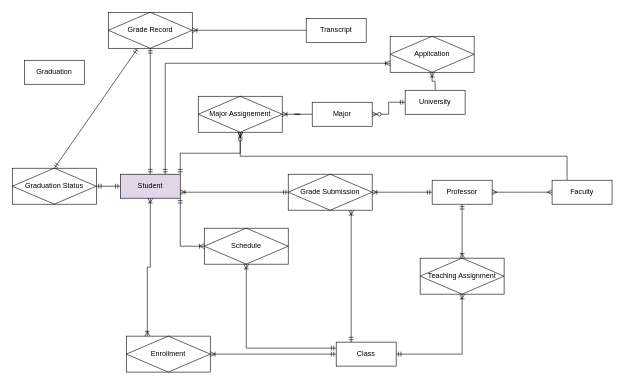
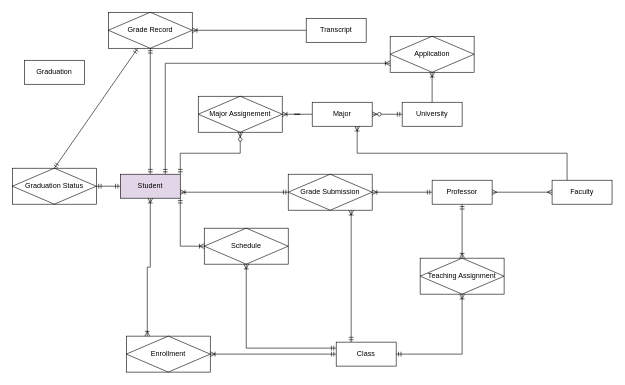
node "University": moved (435, 102) -> (432, 114)
edge "Faculty" -> "Major Assignement": now "Faculty" -> "Major"
